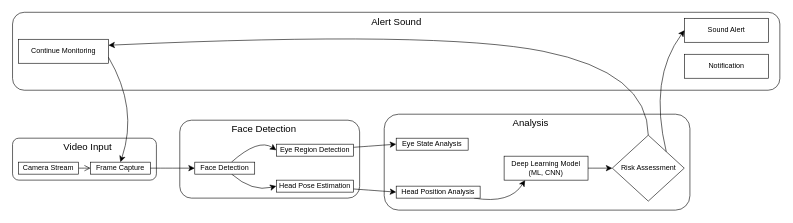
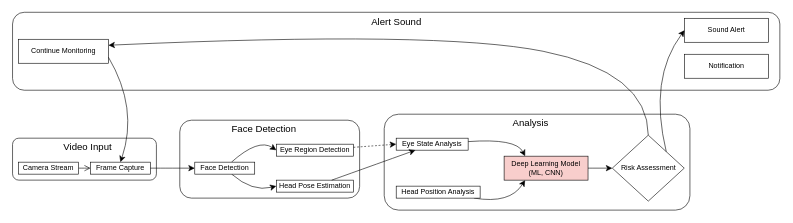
edge "Eye State Analysis" -> "Deep Learning Model (ML, CNN)": added
edge "Eye Region Detection" -> "Eye State Analysis": style solid -> dashed
node "Deep Learning Model (ML, CNN)": fillcolor #ffffff -> #f8cecc
edge "Head Pose Estimation" -> "Head Position Analysis": now "Head Pose Estimation" -> "Eye State Analysis"
